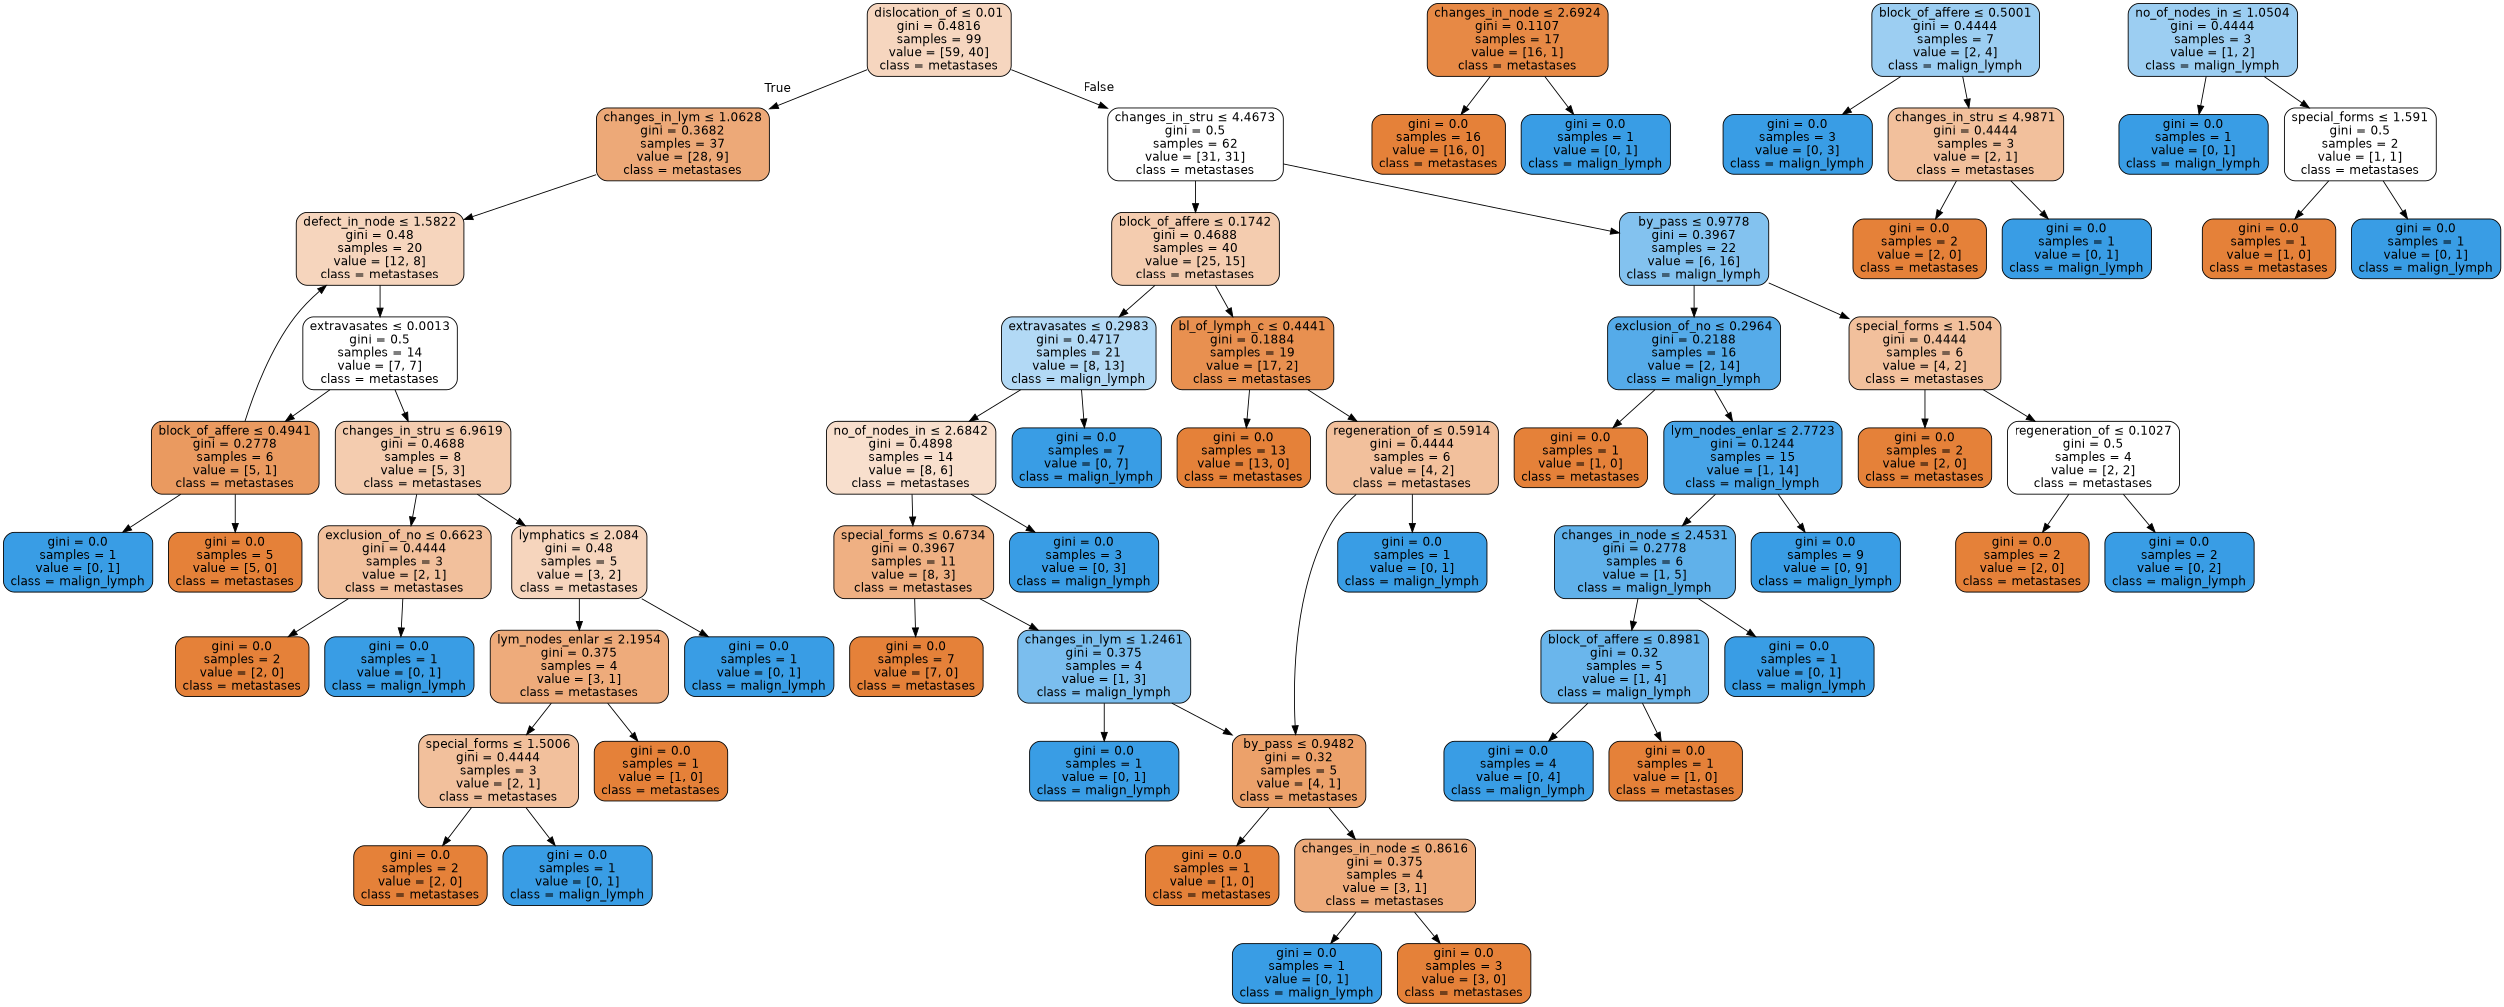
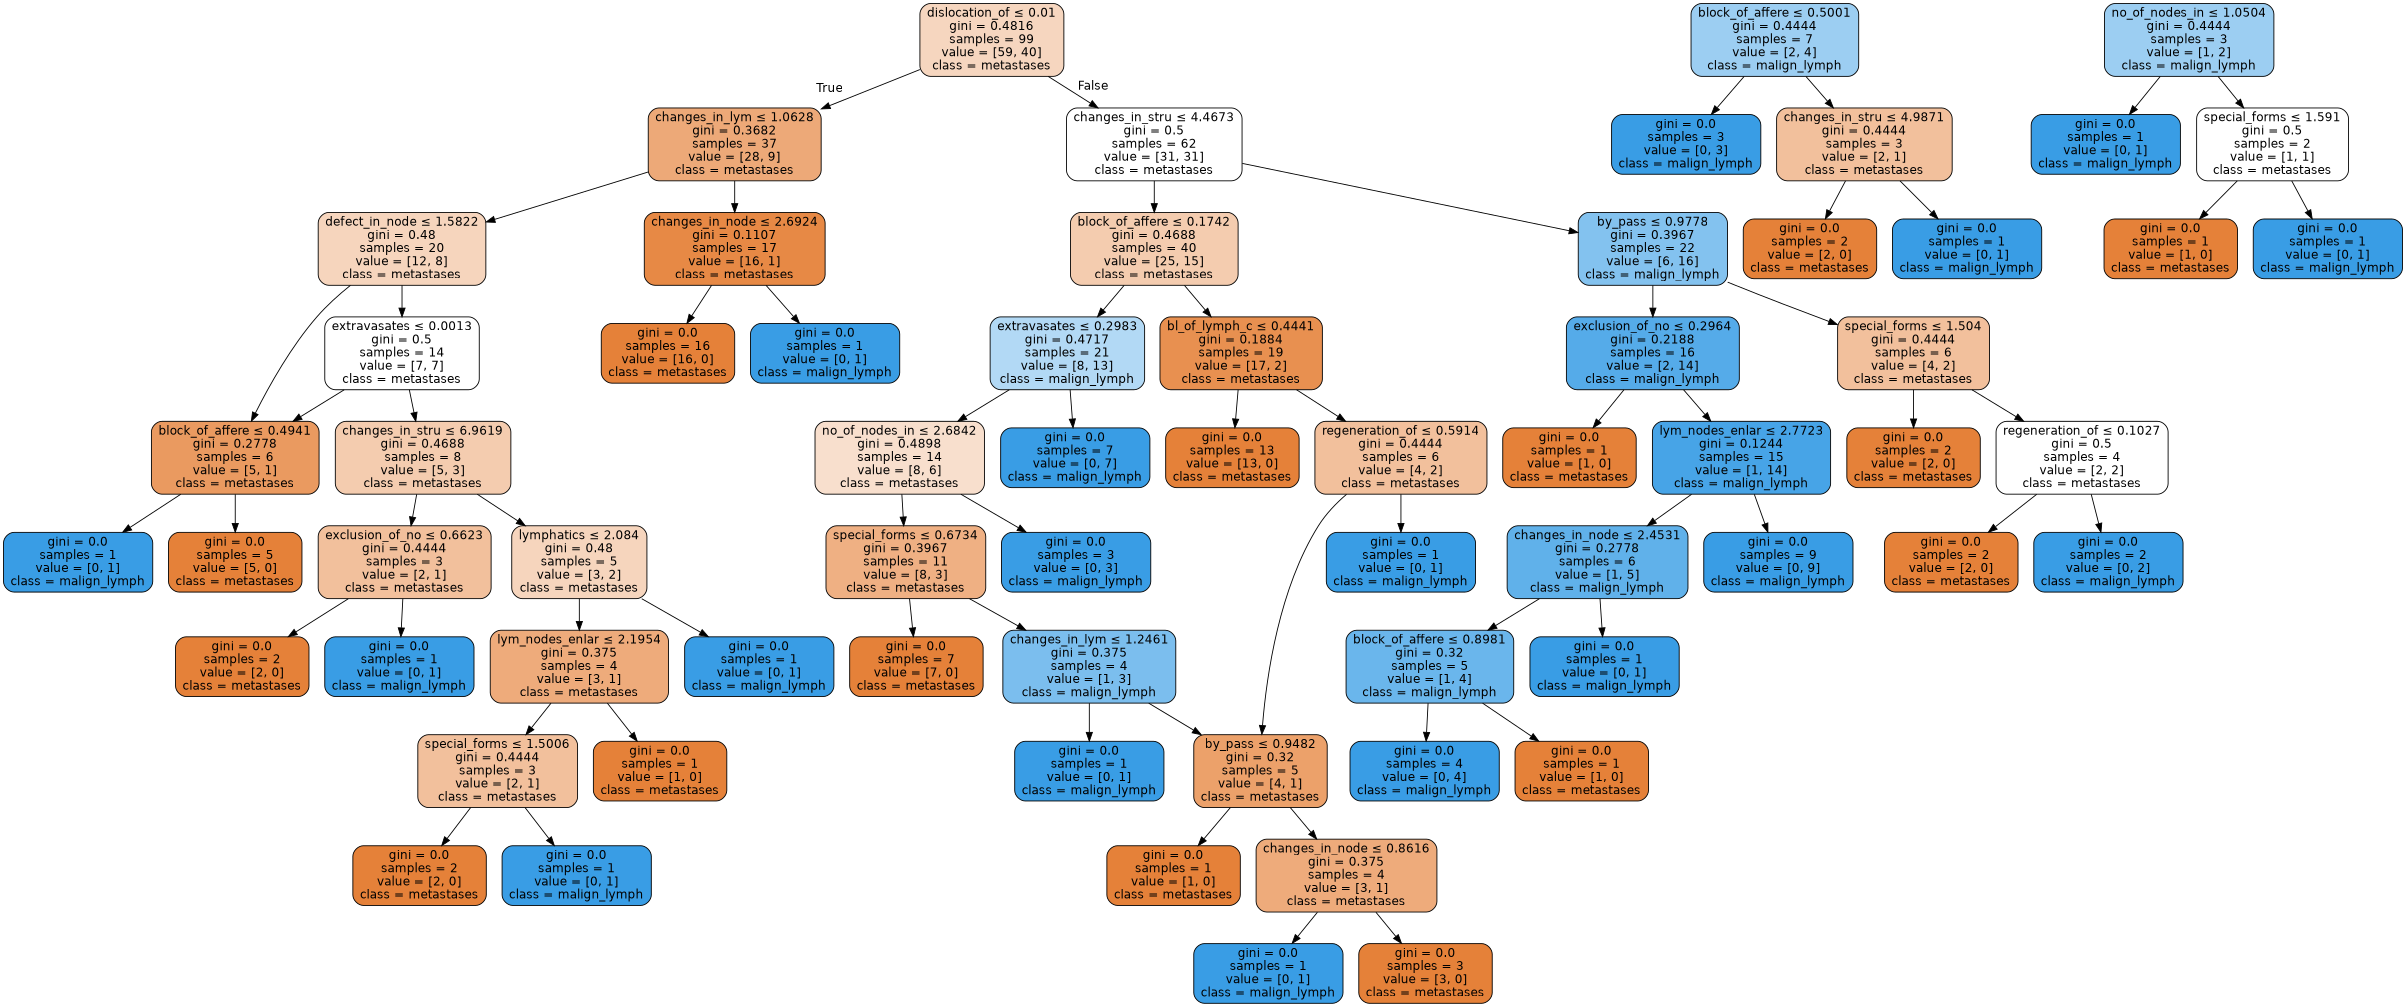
edge "changes_in_lym ≤ 1.0628" -> "changes_in_node ≤ 2.6924": added
edge "block_of_affere ≤ 0.4941" -> "defect_in_node ≤ 1.5822": reversed
